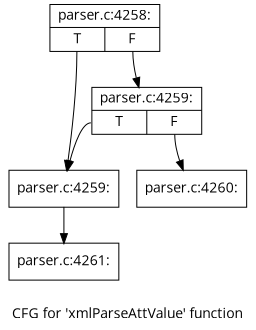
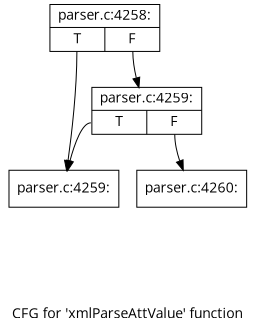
node "parser.c:4261:": removed
